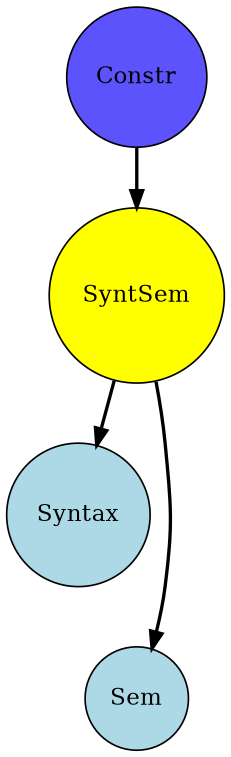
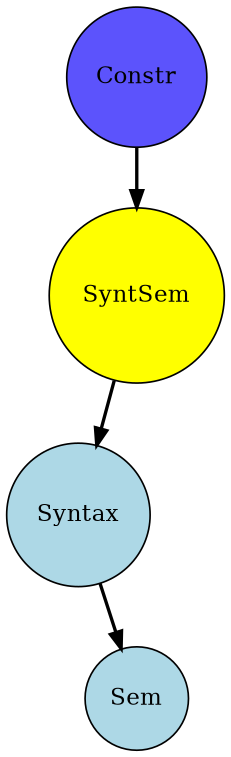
edge "SyntSem" -> "Sem": now "Syntax" -> "Sem"
